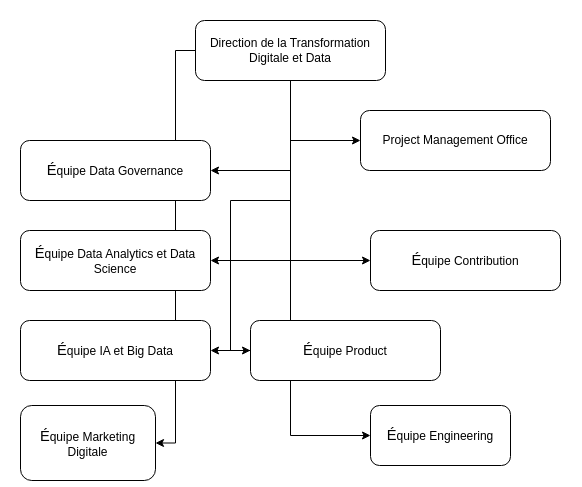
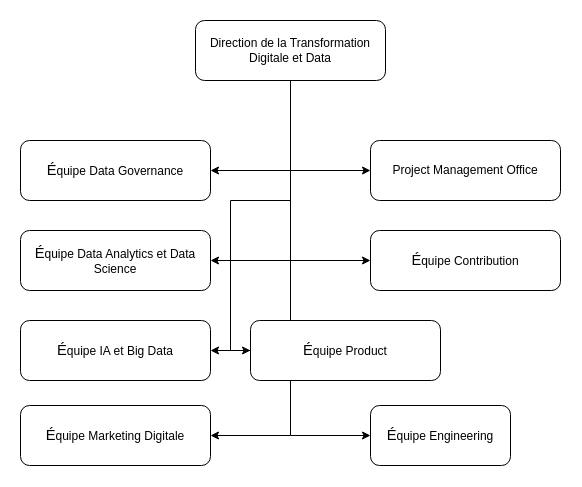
node "Project Management Office": moved (456, 141) -> (466, 171)
node "Équipe Marketing Digitale": size 135x75 -> 190x60
